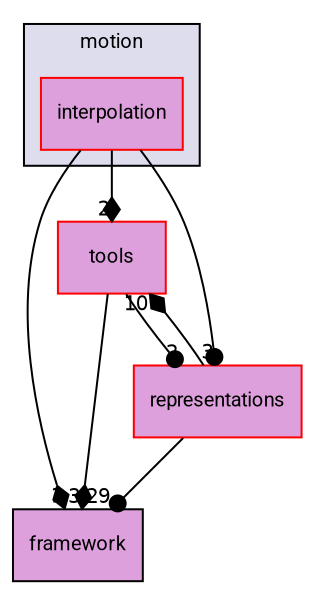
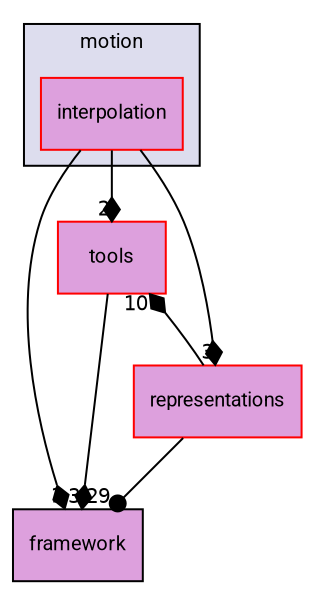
edge "interpolation" -> "representations": arrowhead dot -> diamond
edge "tools" -> "representations": removed
